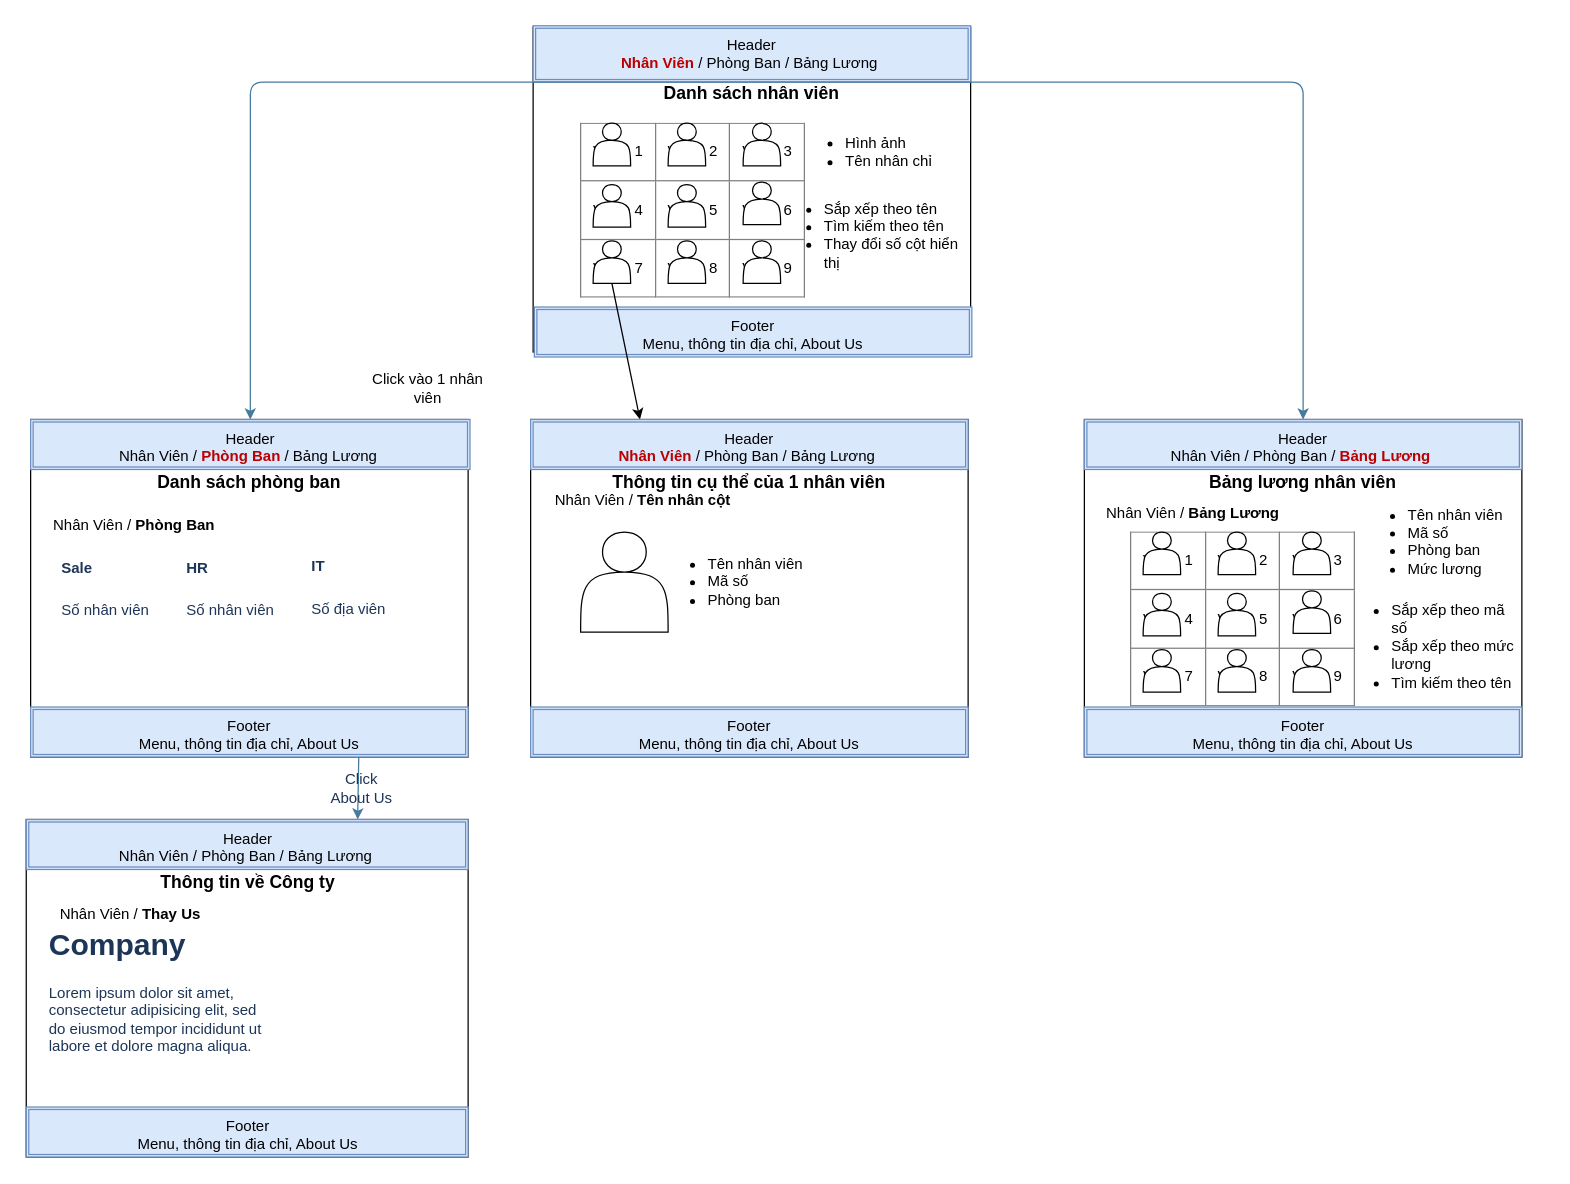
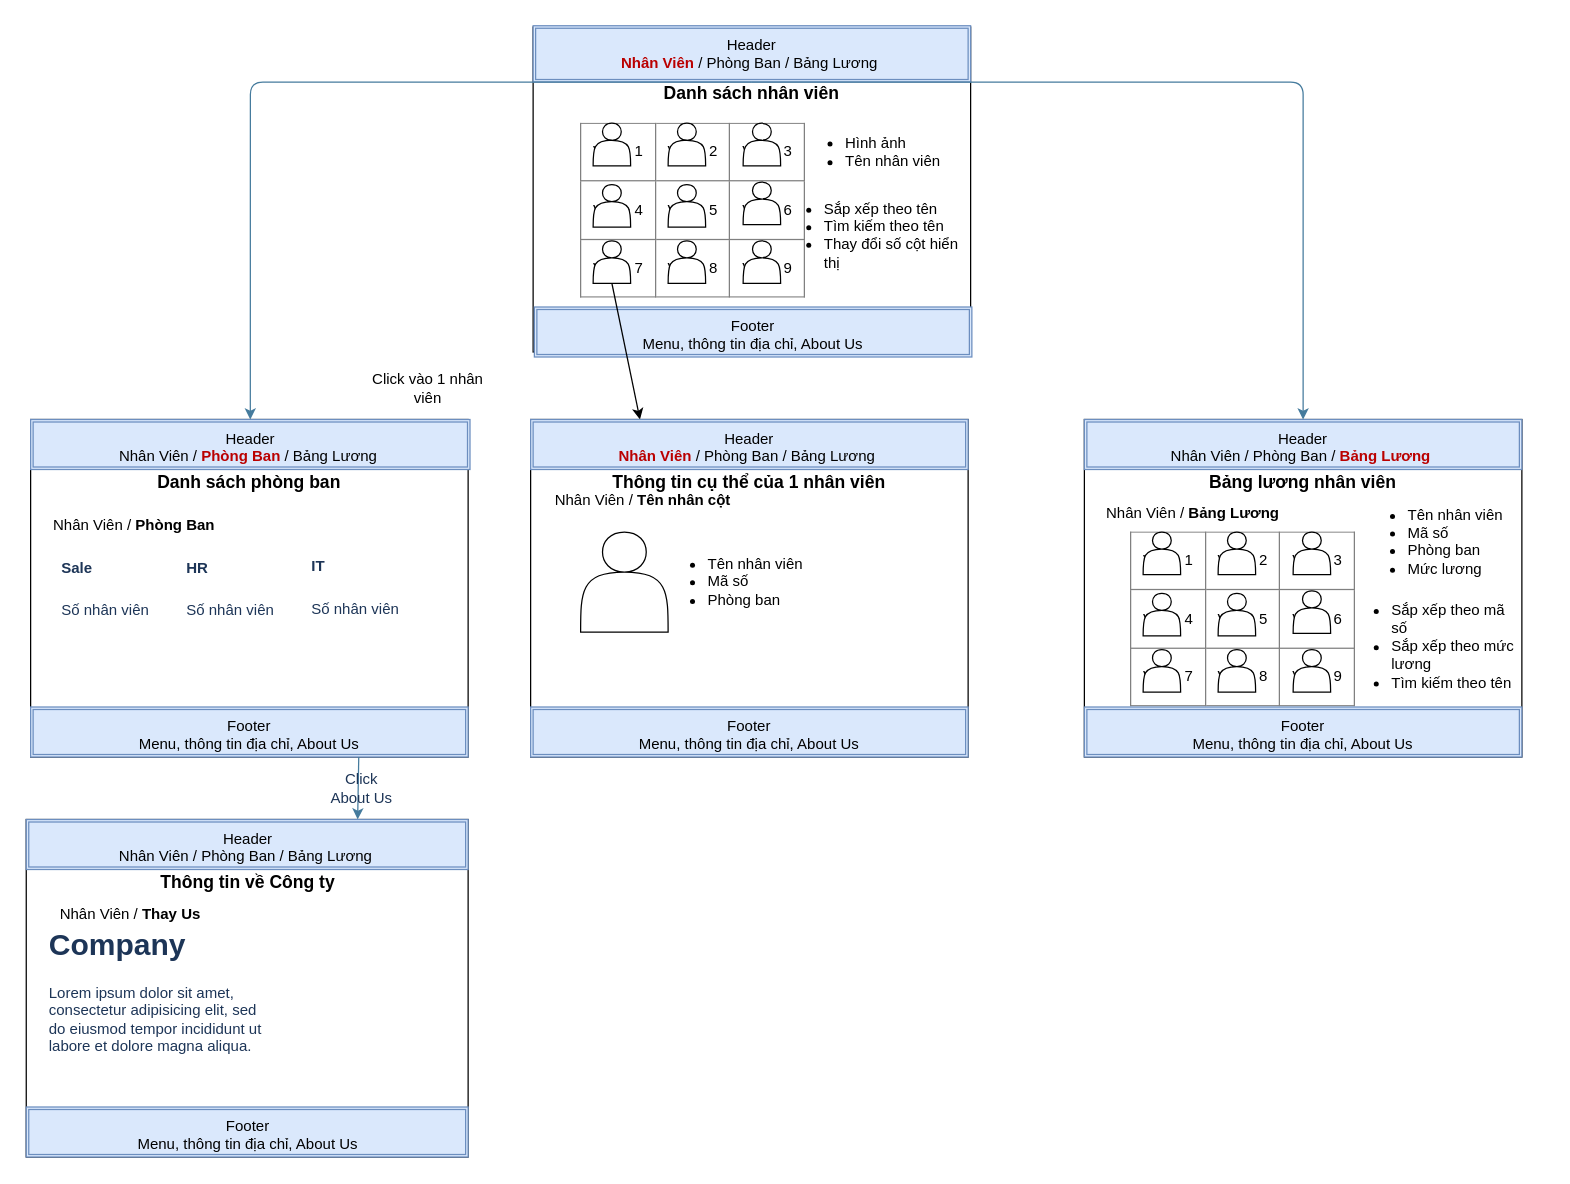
node "Hình ảnh Tên nhân chỉ": label "Hình ảnh Tên nhân chỉ" -> "Hình ảnh Tên nhân viên"
node "ITSố địa viên": label "ITSố địa viên" -> "ITSố nhân viên"
